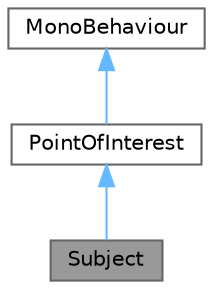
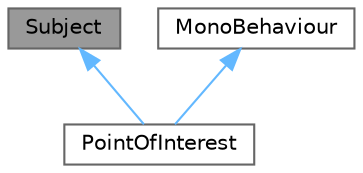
edge "Subject" -> "PointOfInterest": reversed
